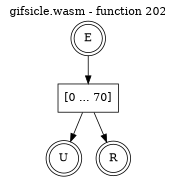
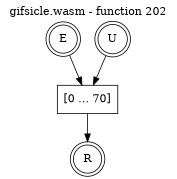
edge "[0 ... 70]" -> "U": reversed
